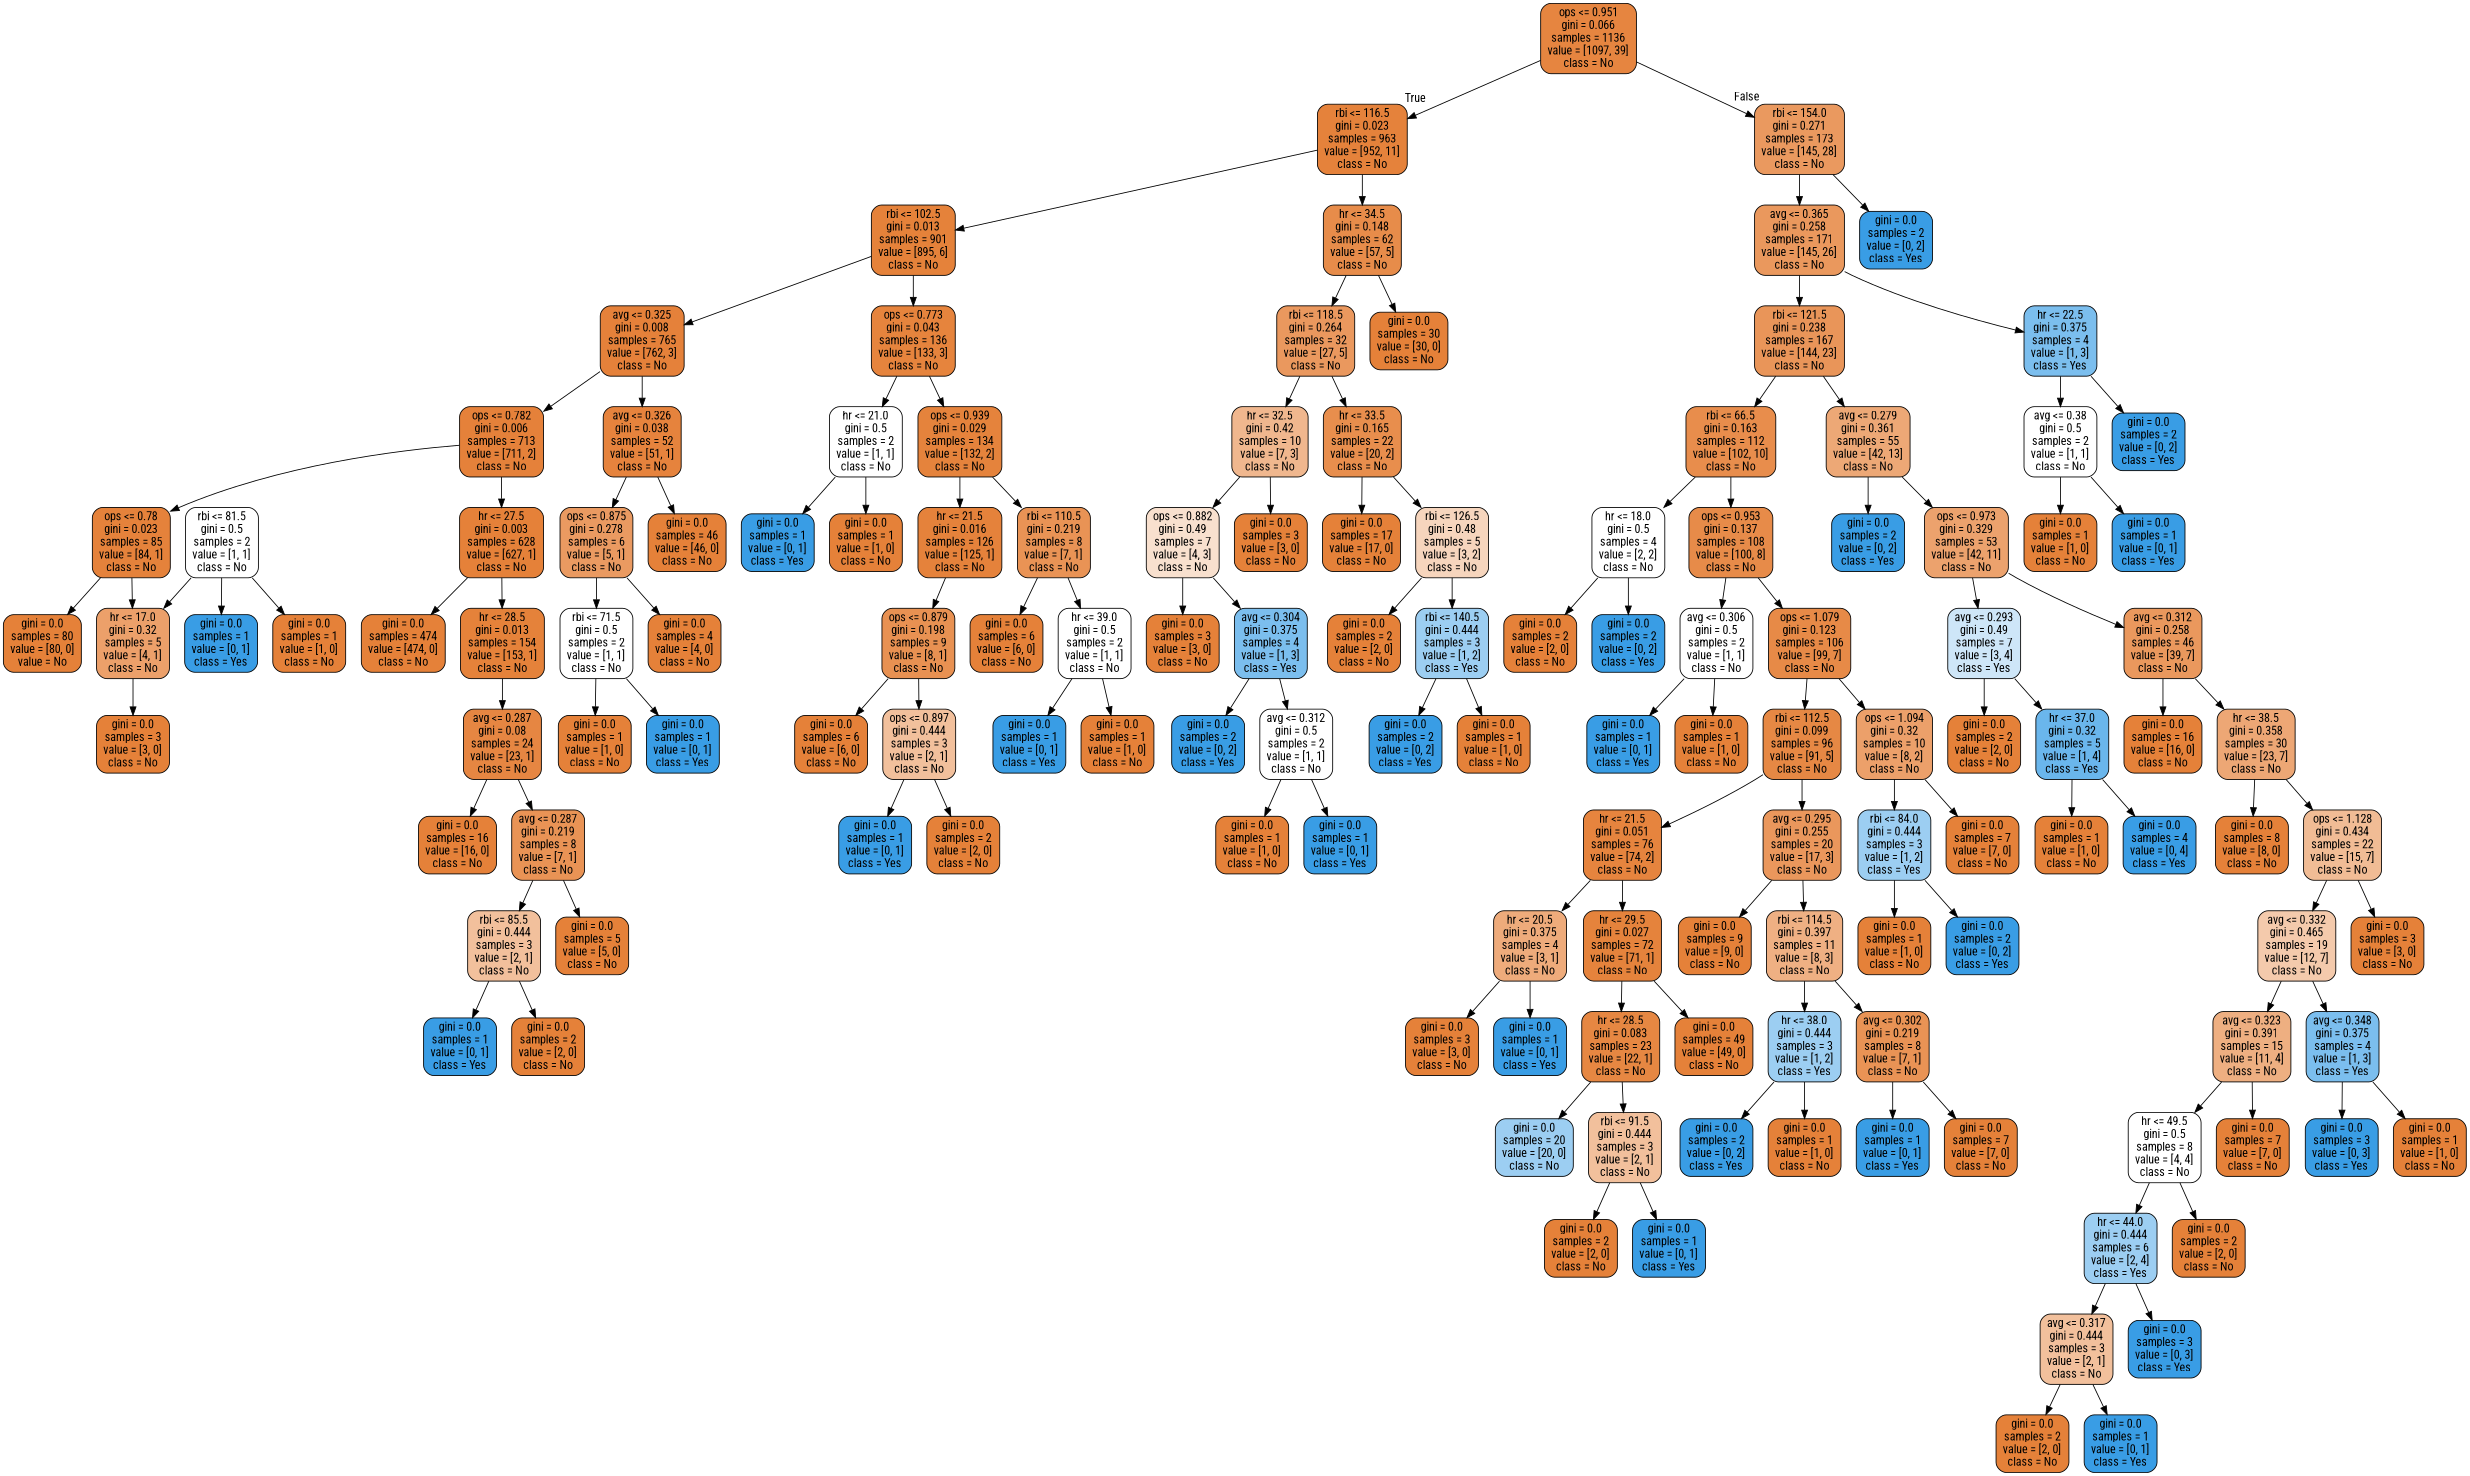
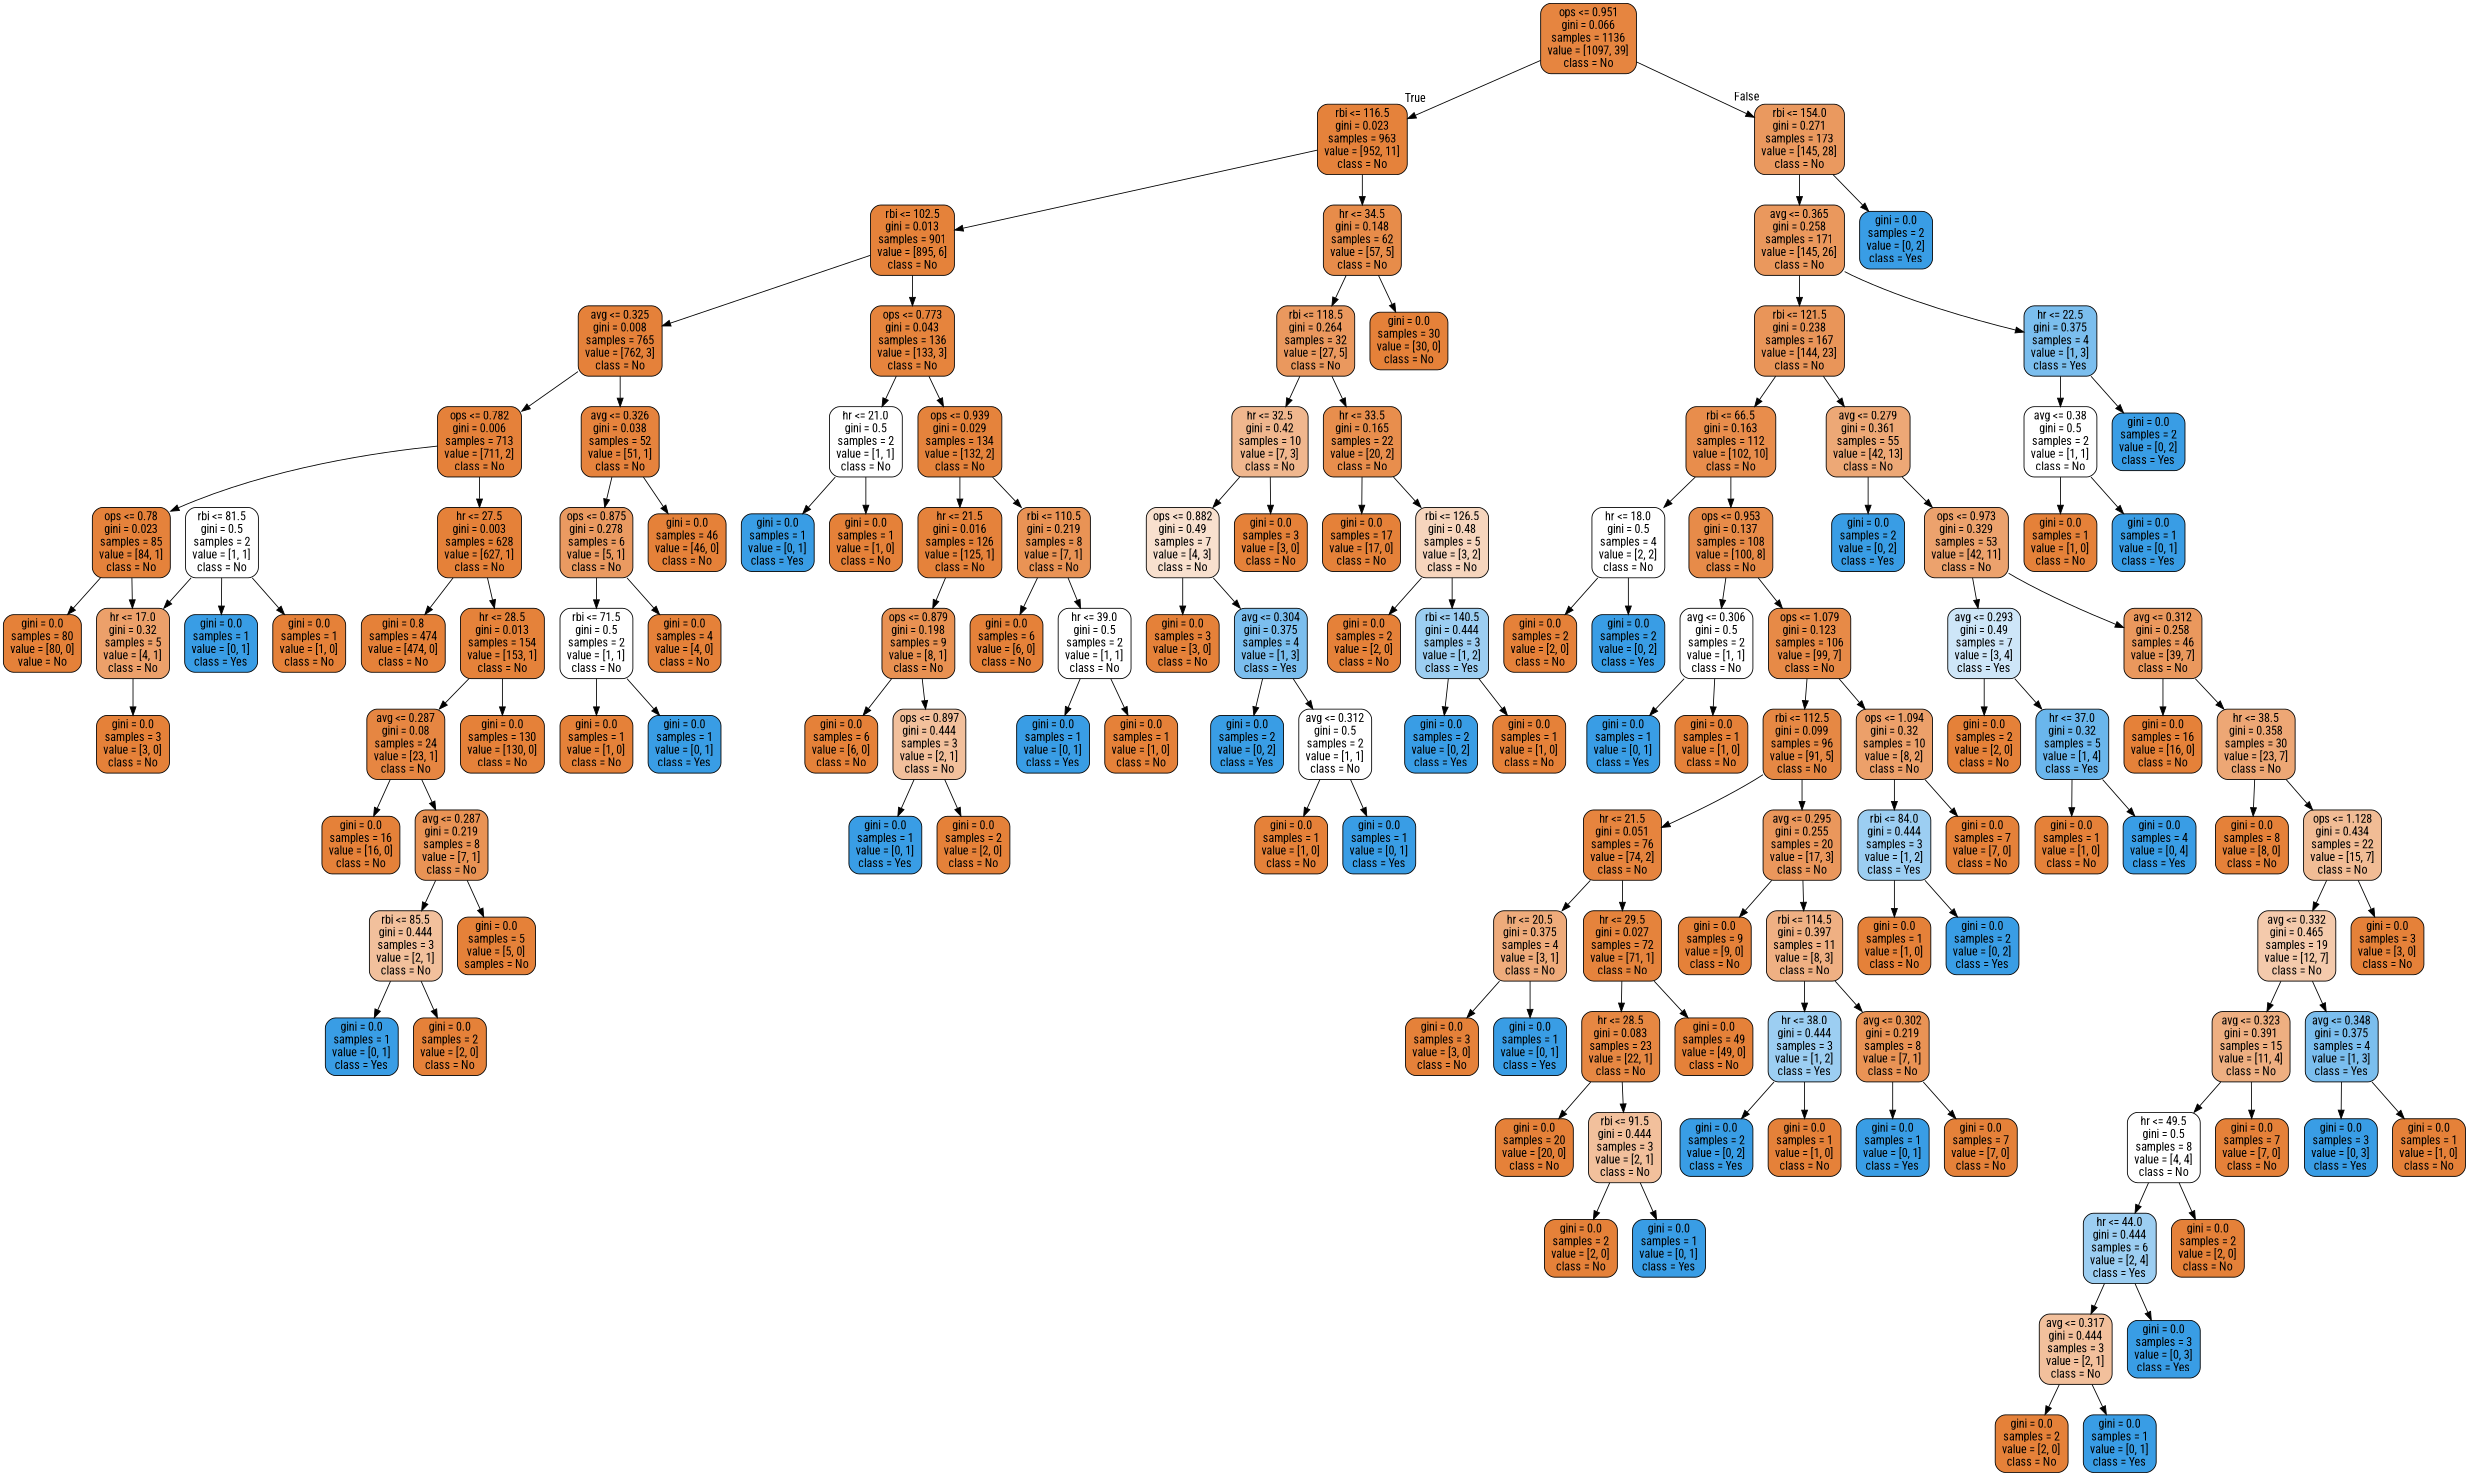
node "gini = 0.0 samples = 474 value = [474, 0] class = No": label "gini = 0.0 samples = 474 value = [474, 0] class = No" -> "gini = 0.8 samples = 474 value = [474, 0] class = No"
node "gini = 0.0 samples = 130 value = [130, 0] class = No": added
node "gini = 0.0 samples = 5 value = [5, 0] class = No": label "gini = 0.0 samples = 5 value = [5, 0] class = No" -> "gini = 0.0 samples = 5 value = [5, 0] samples = No"
node "gini = 0.0 samples = 20 value = [20, 0] class = No": fillcolor #9ccef2 -> #e58139
